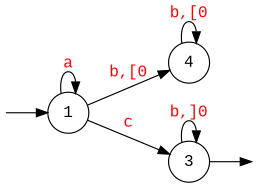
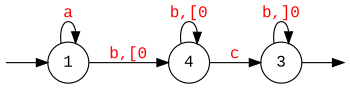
edge "1" -> "3": now "4" -> "3"
